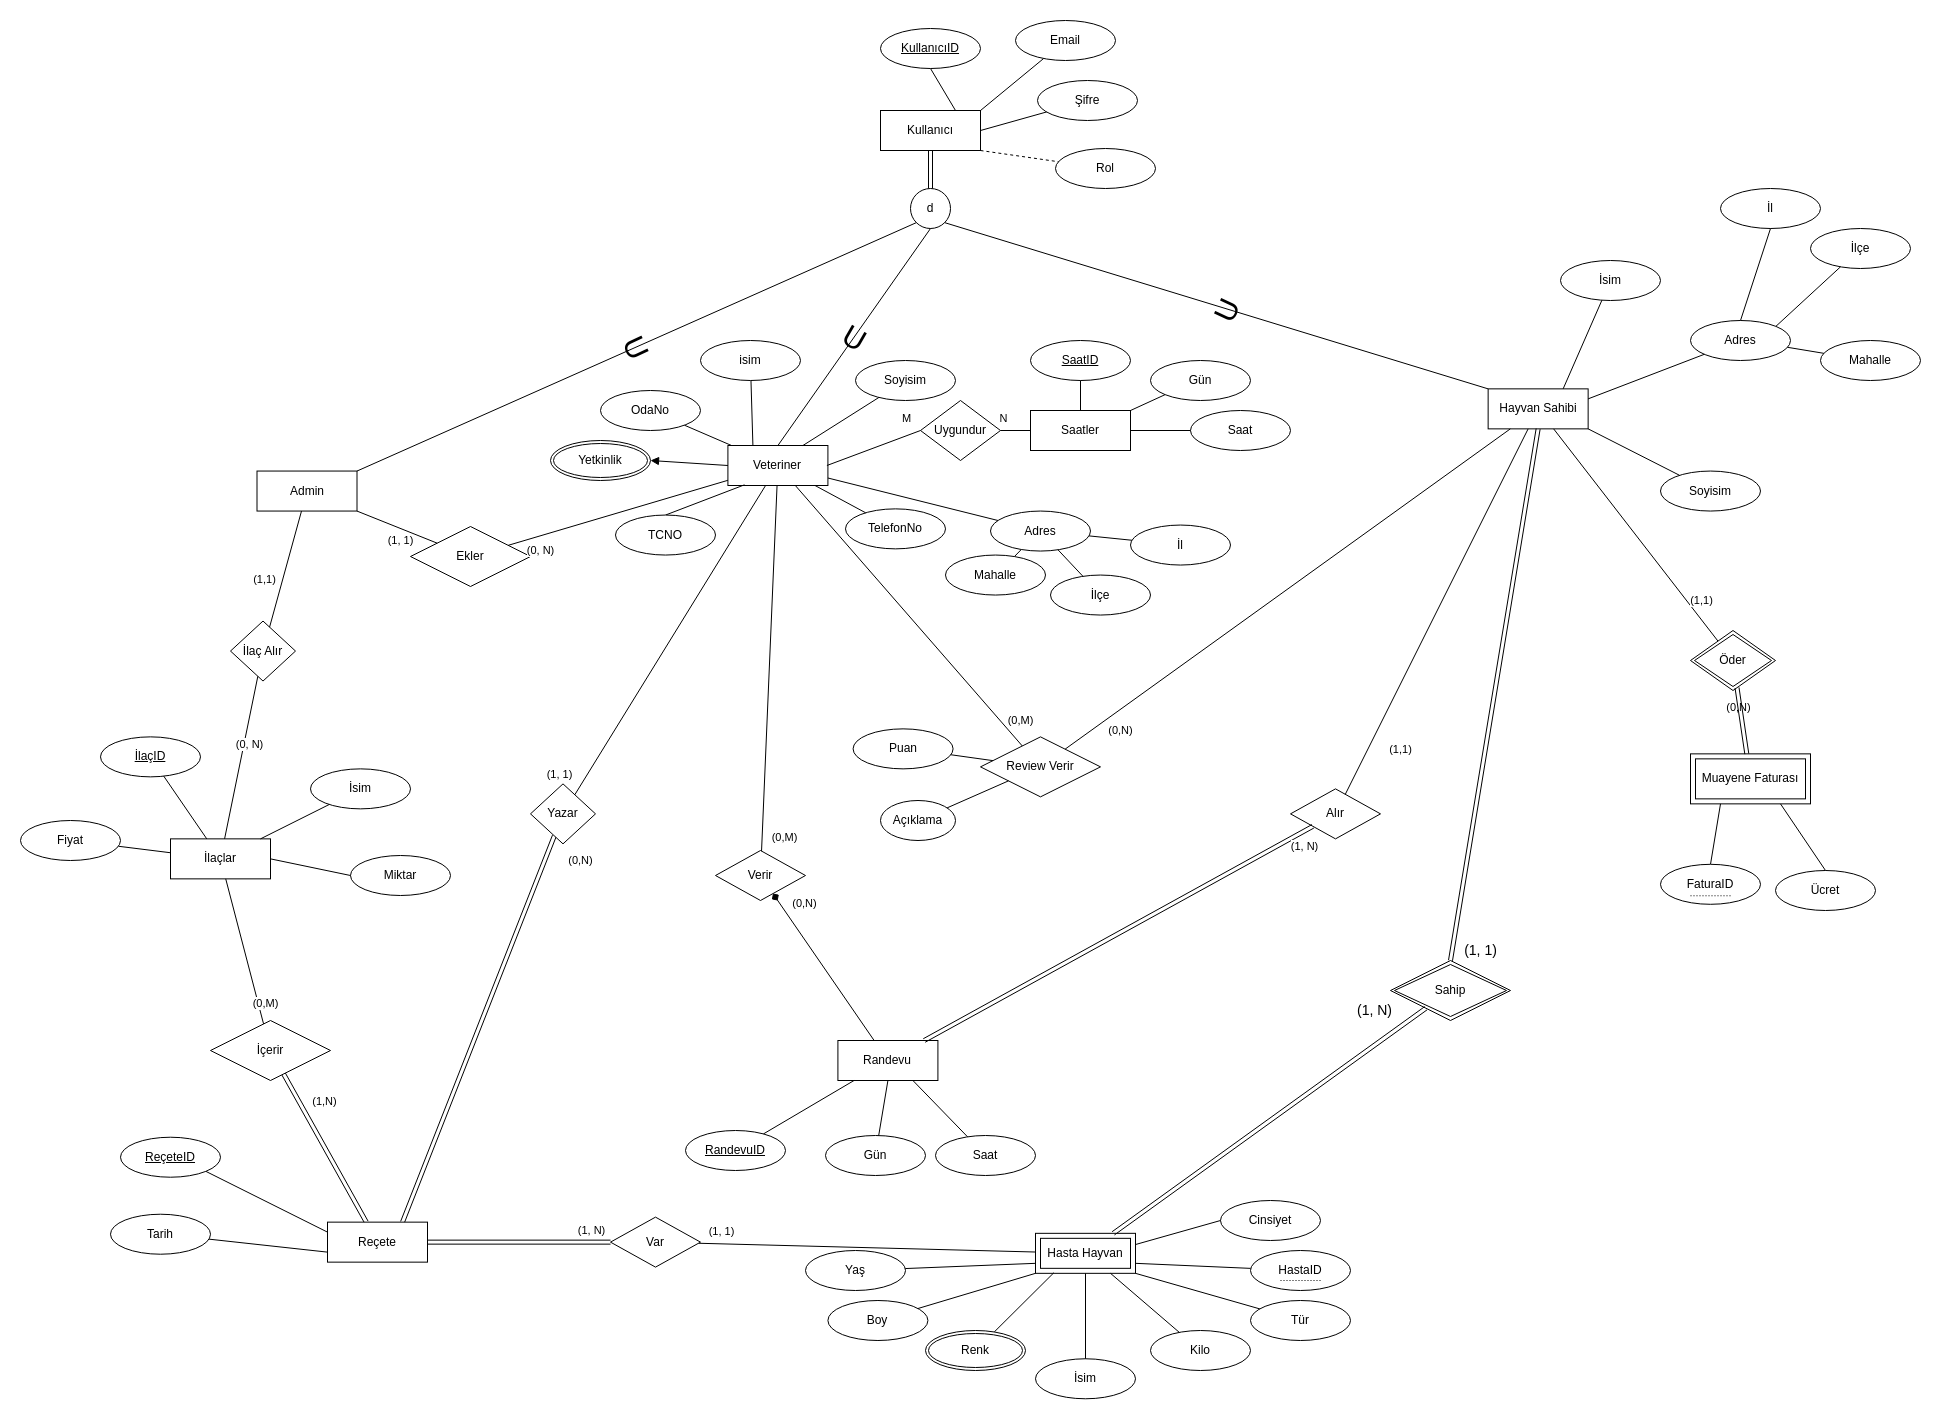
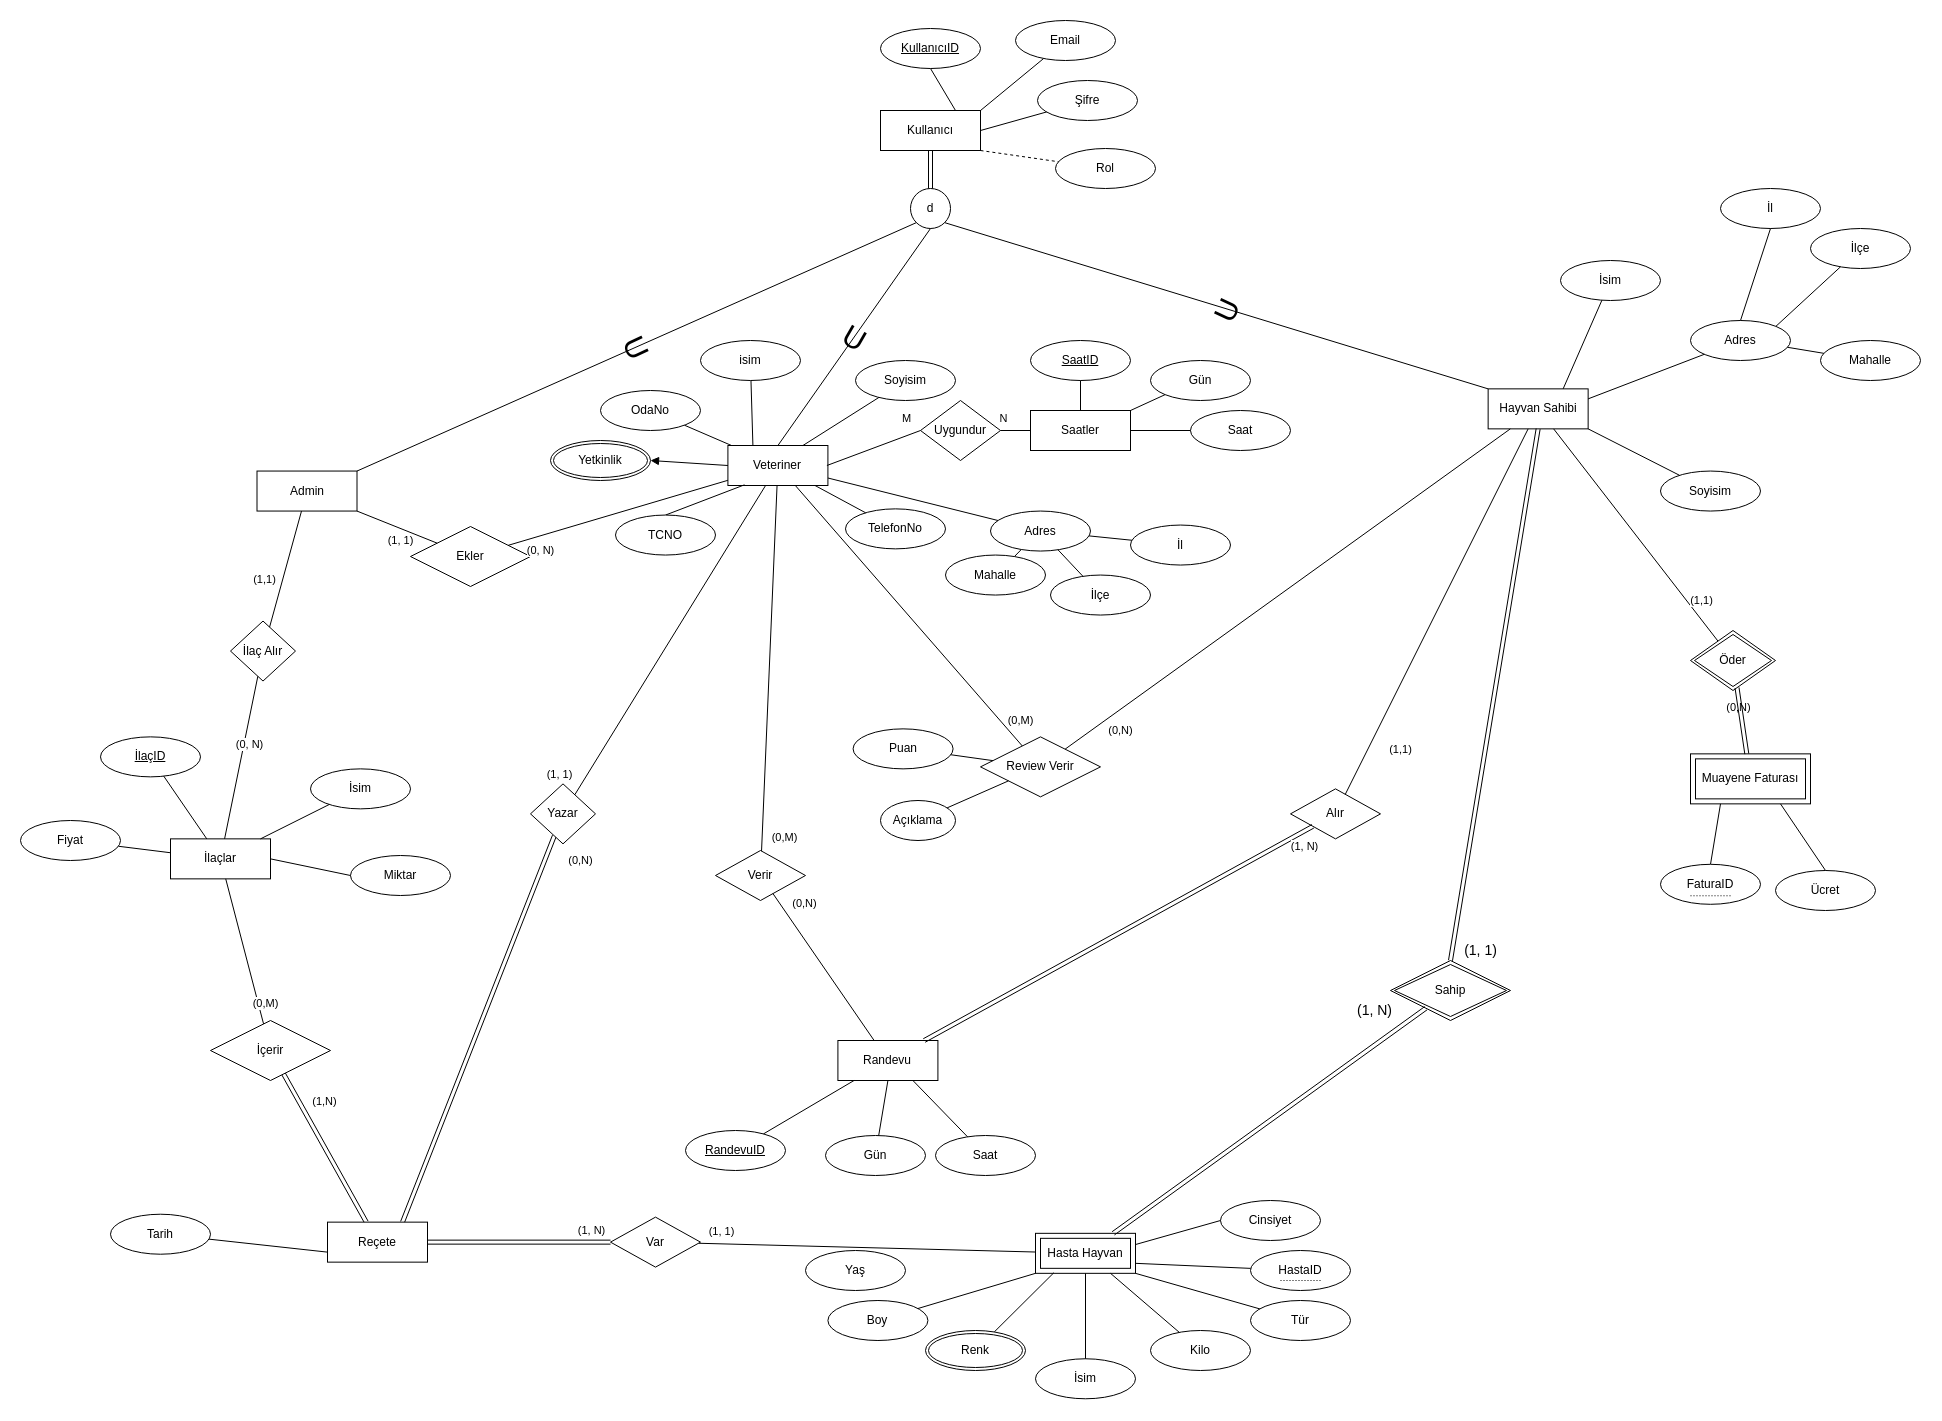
edge "Randevu" -> "Verir": arrowhead diamond -> none
node "ReçeteID": removed
edge "ReçeteID" -- "Reçete": removed
edge "Hasta Hayvan" -- "Yaş": removed
